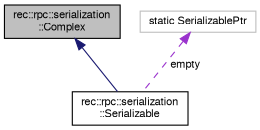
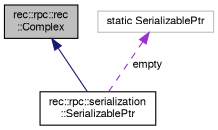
node "rec::rpc::serialization ::Complex": label "rec::rpc::serialization ::Complex" -> "rec::rpc::rec ::Complex"
node "rec::rpc::serialization ::Serializable": label "rec::rpc::serialization ::Serializable" -> "rec::rpc::serialization ::SerializablePtr"
